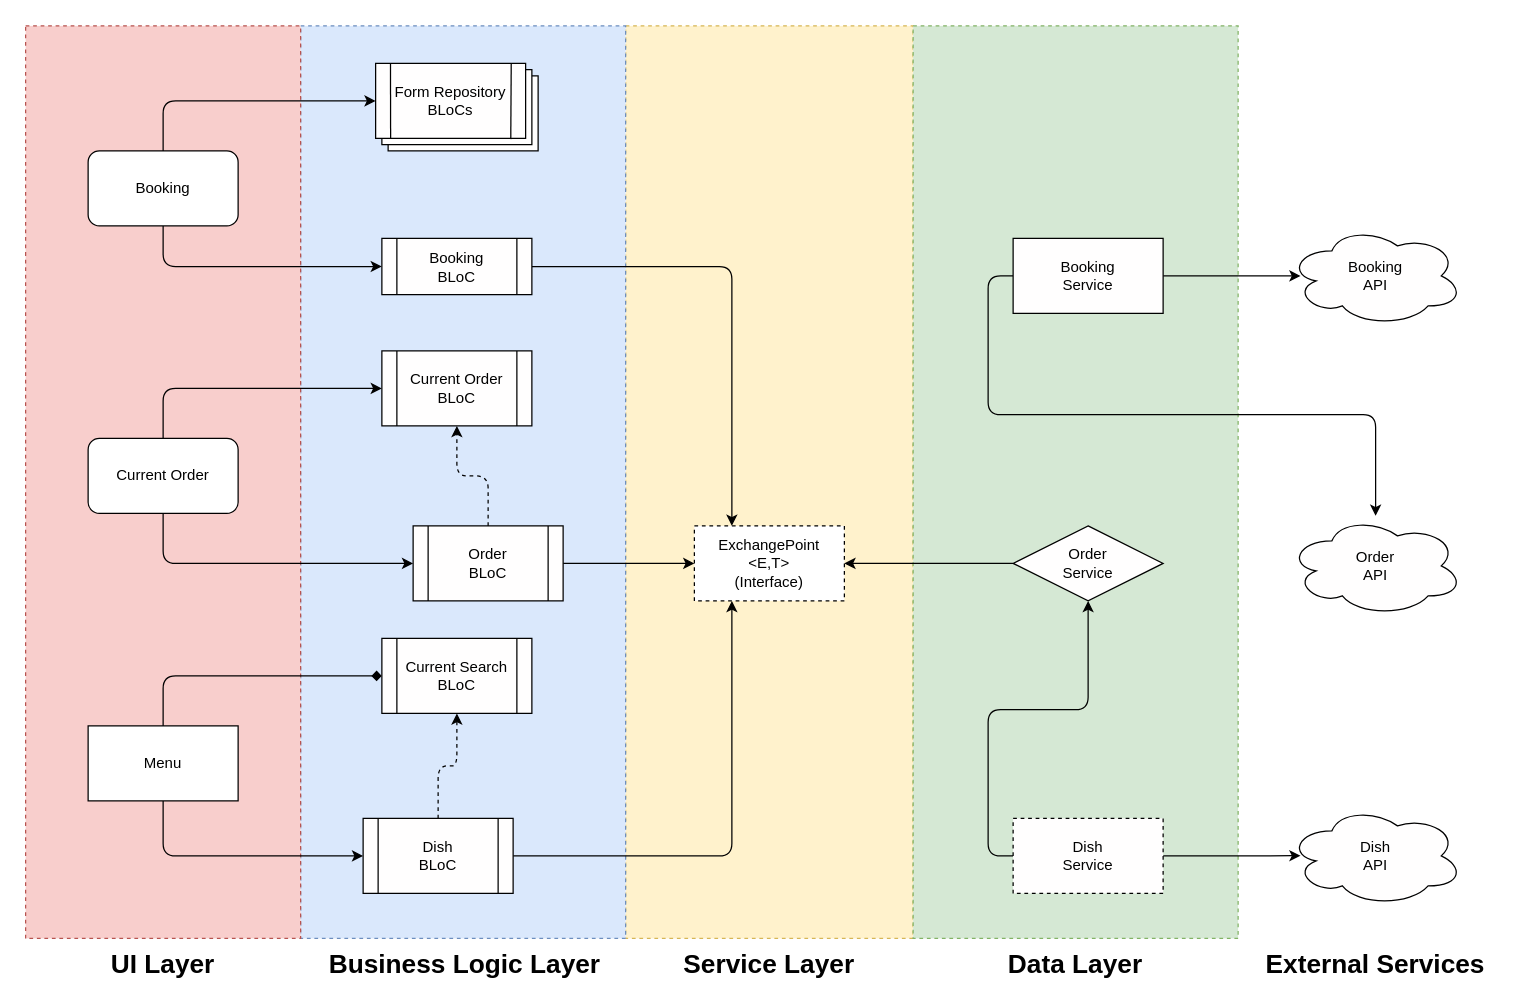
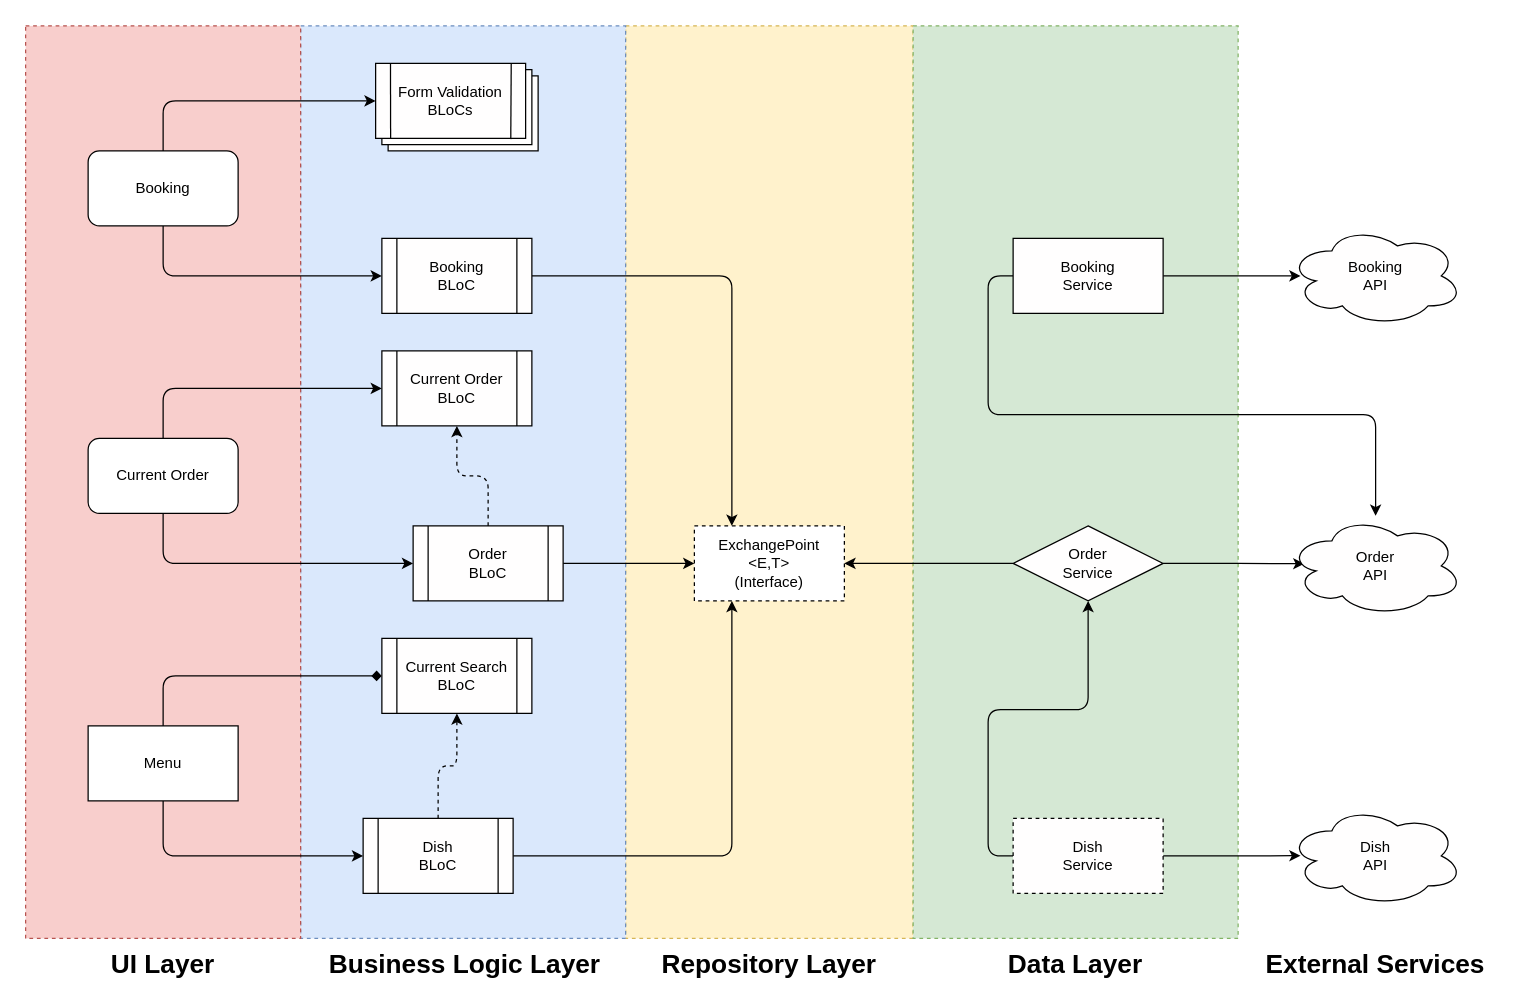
node "Form Repository BLoCs": label "Form Repository BLoCs" -> "Form Validation BLoCs"
node "Booking BLoC": size 150x56 -> 150x75
edge "Order Service" -> "Order API": added
node "Service Layer": label "Service Layer" -> "Repository Layer"
